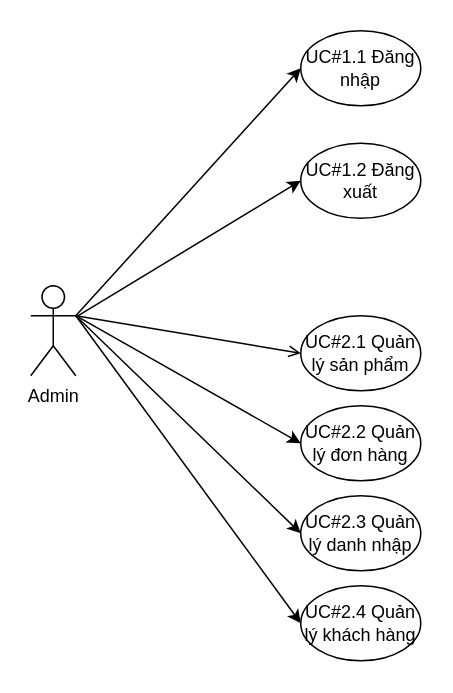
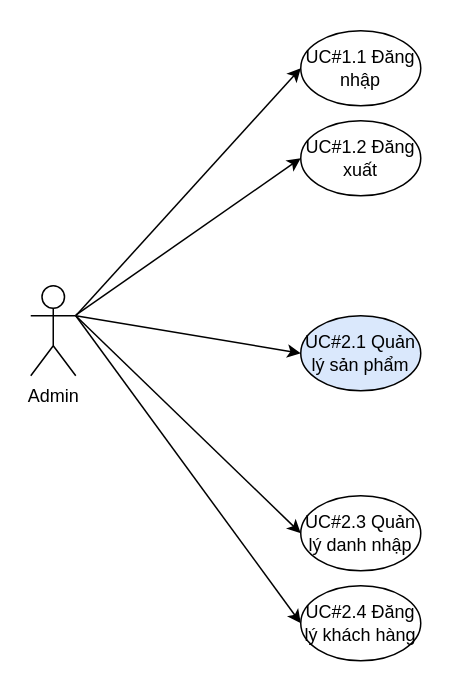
node "UC#1.2 Đăng xuất": moved (361, 181) -> (361, 158)
edge "Admin" -> "UC#2.1 Quản lý sản phẩm": arrowhead open -> classic
node "UC#2.1 Quản lý sản phẩm": fillcolor #ffffff -> #dae8fc
edge "Admin" -> "UC#2.2 Quản lý đơn hàng": removed
node "UC#2.2 Quản lý đơn hàng": removed
node "UC#2.4 Quản lý khách hàng": label "UC#2.4 Quản lý khách hàng" -> "UC#2.4 Đăng lý khách hàng"
